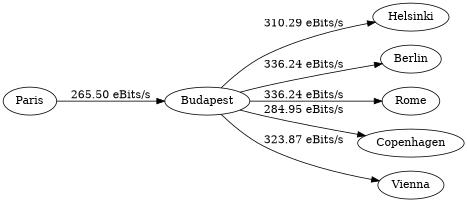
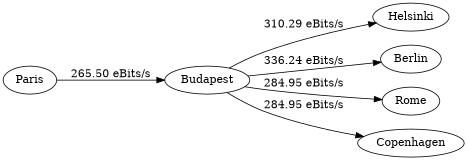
edge "Budapest" -> "Rome": label "336.24 eBits/s" -> "284.95 eBits/s"
node "Vienna": removed
